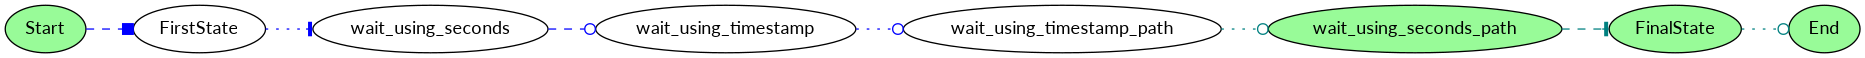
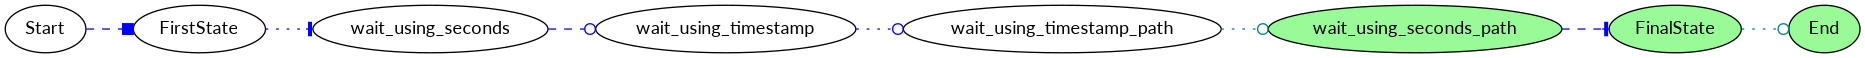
node "Start": fillcolor palegreen -> white
edge "wait_using_seconds_path" -> "FinalState": color teal -> blue
